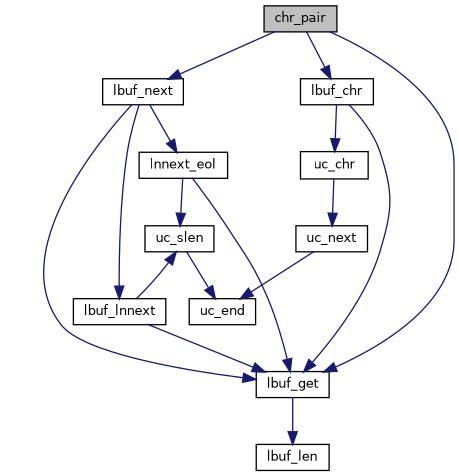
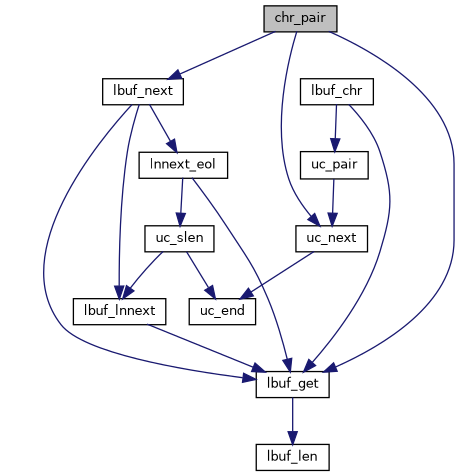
edge "chr_pair" -> "lbuf_chr": now "chr_pair" -> "uc_next"
node "uc_chr": label "uc_chr" -> "uc_pair"
edge "lbuf_lnnext" -> "uc_slen": reversed
